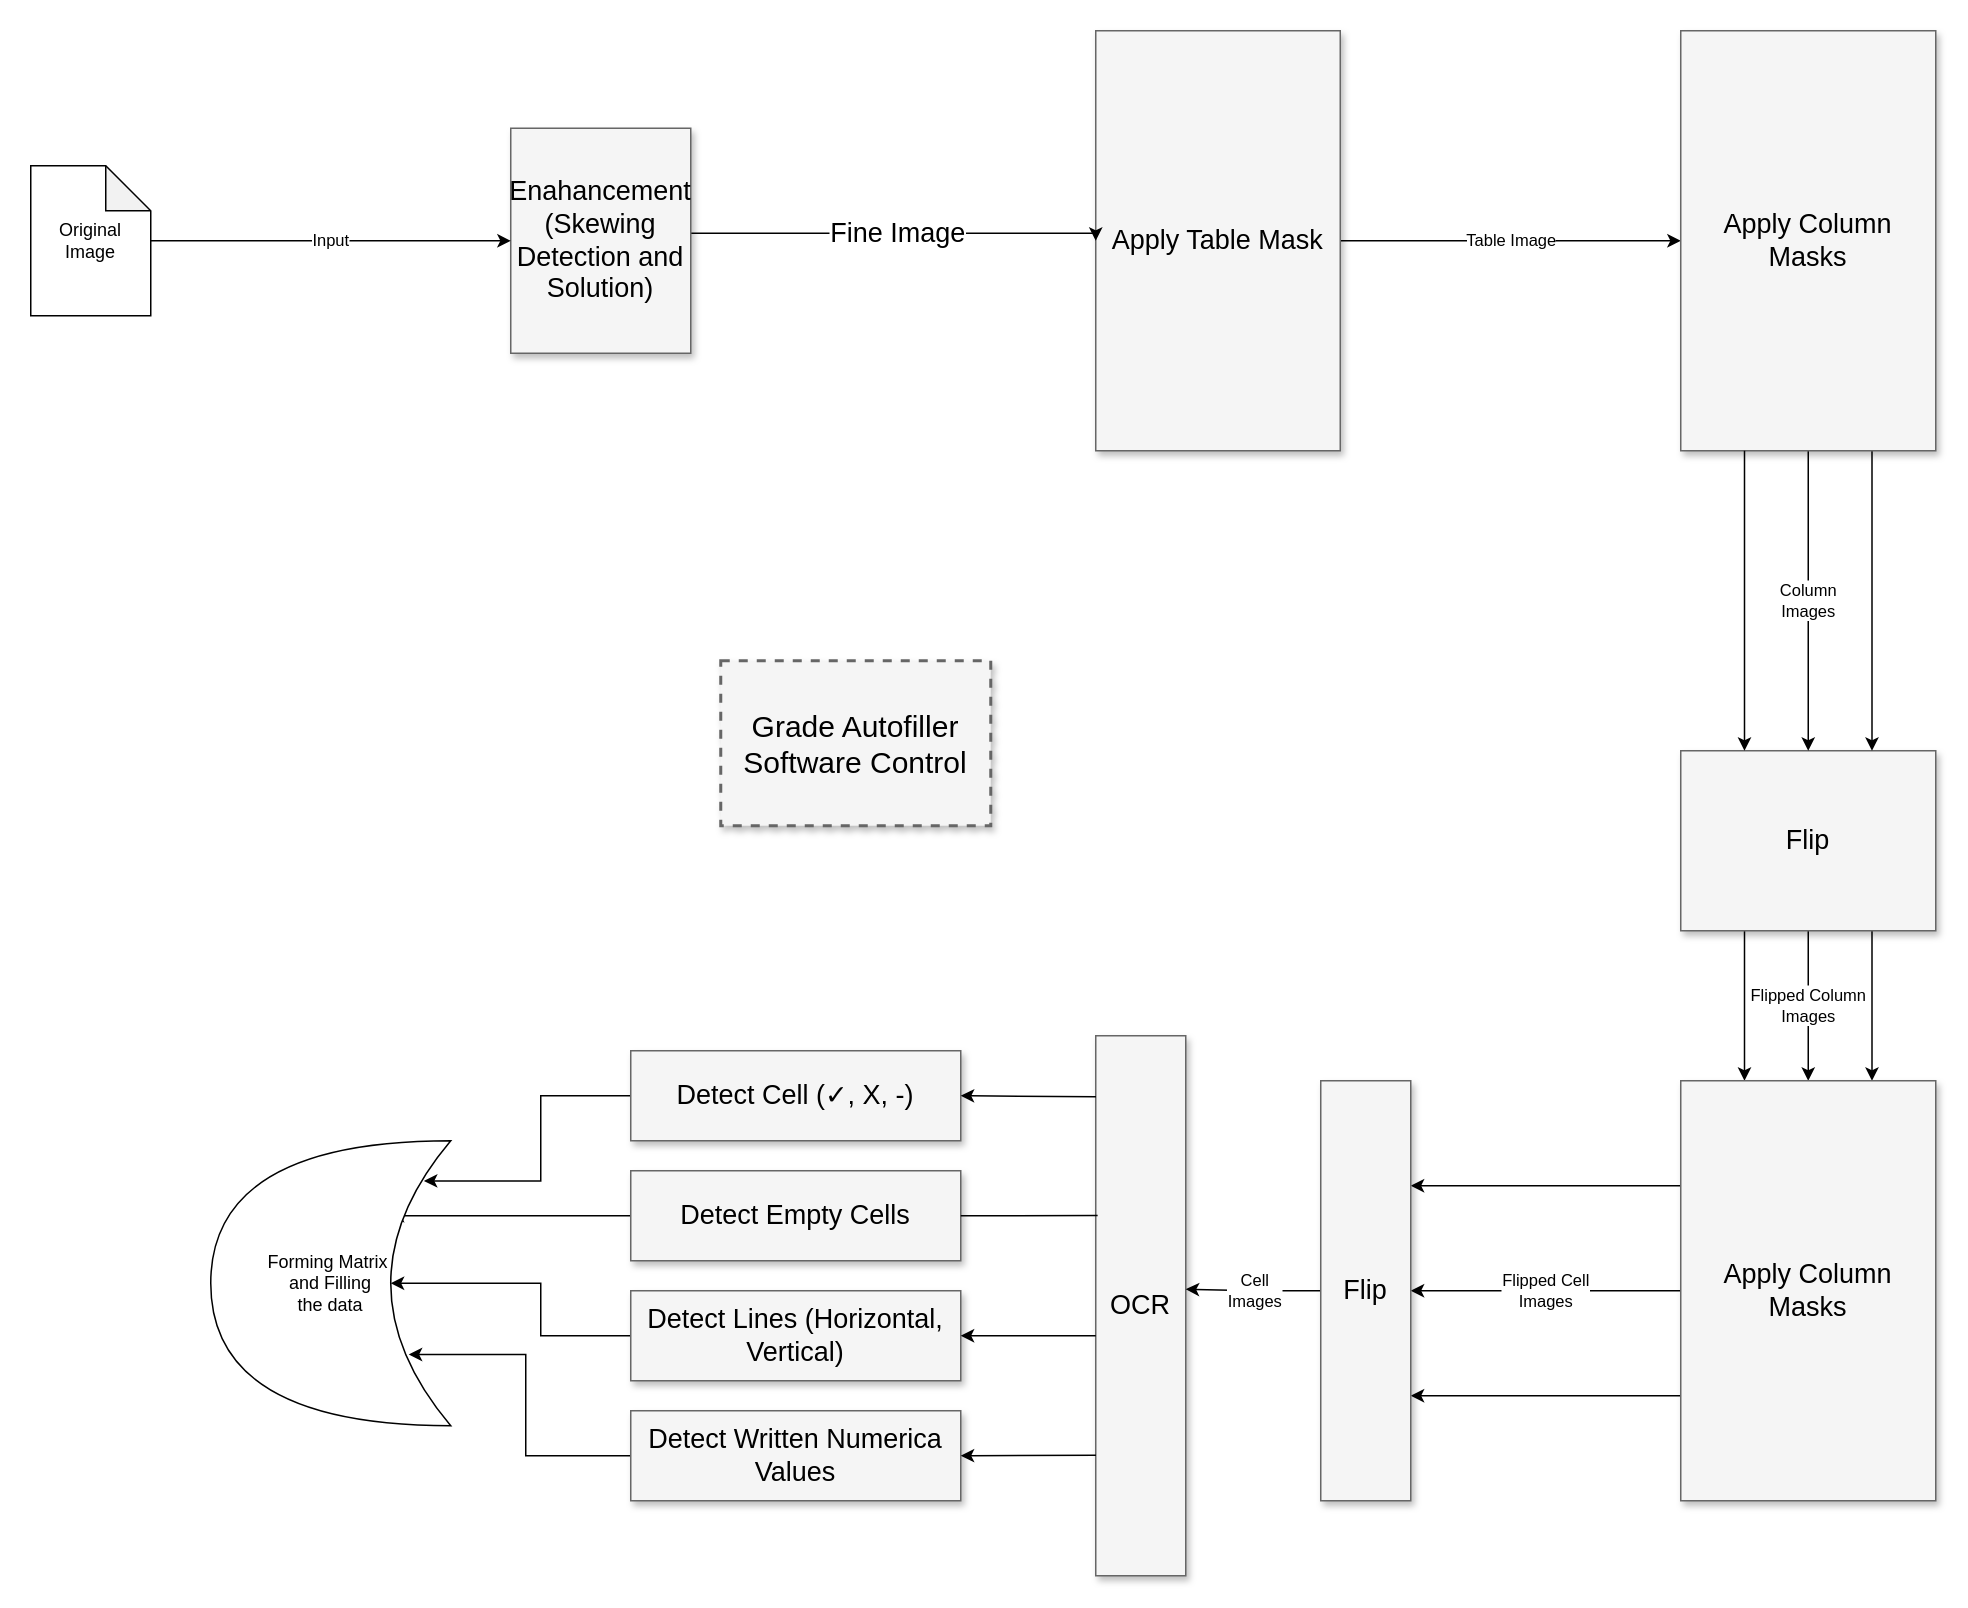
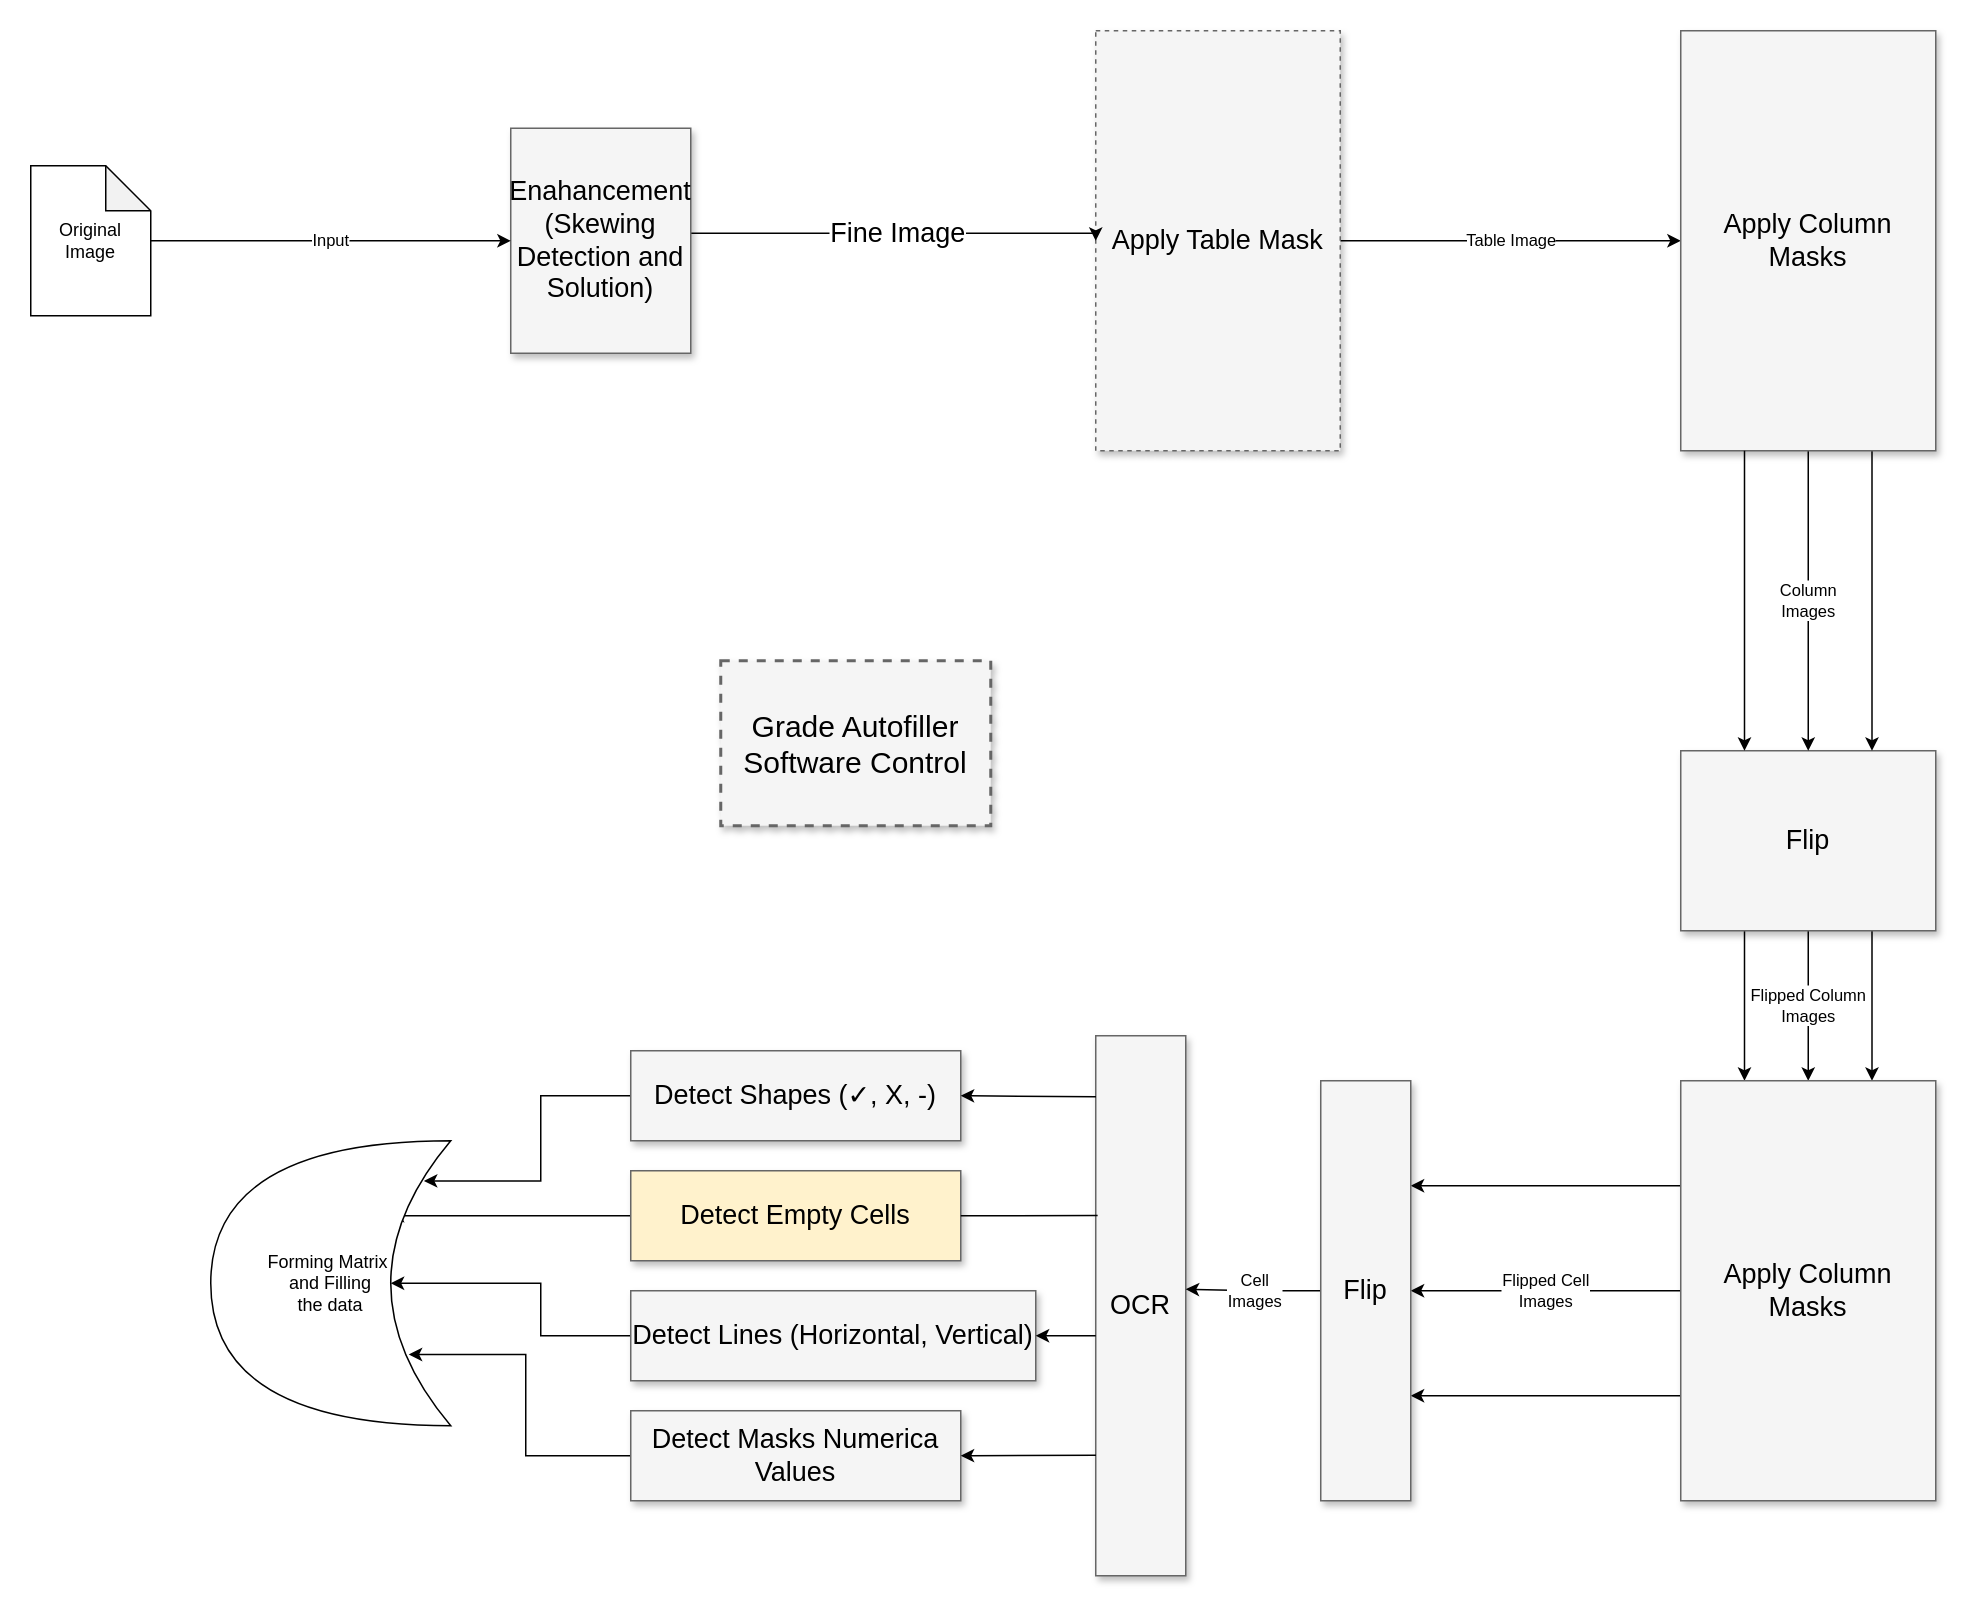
node "Apply Table Mask": style solid -> dashed
node "Detect Cell (✓, X, -)": label "Detect Cell (✓, X, -)" -> "Detect Shapes (✓, X, -)"
node "Detect Empty Cells": fillcolor #f5f5f5 -> #fff2cc
node "Detect Lines (Horizontal, Vertical)": size 330x90 -> 405x90
node "Detect Written Numerica Values": label "Detect Written Numerica Values" -> "Detect Masks Numerica Values"
